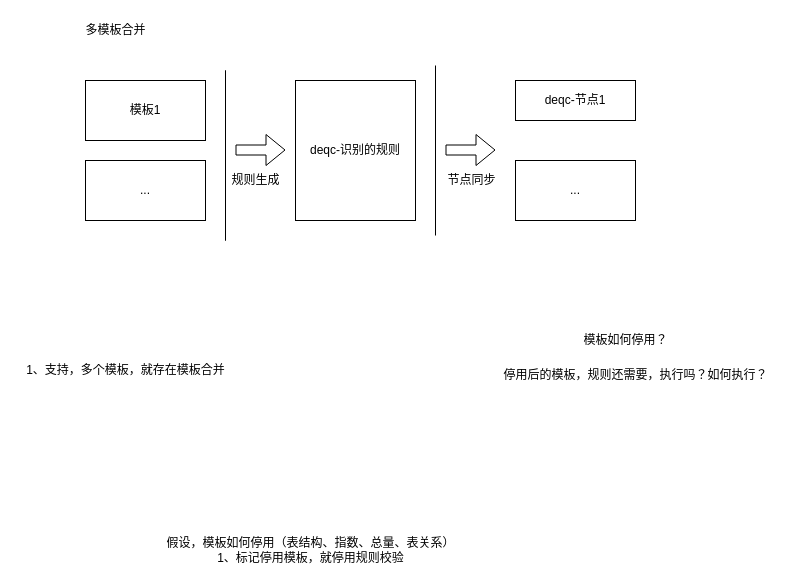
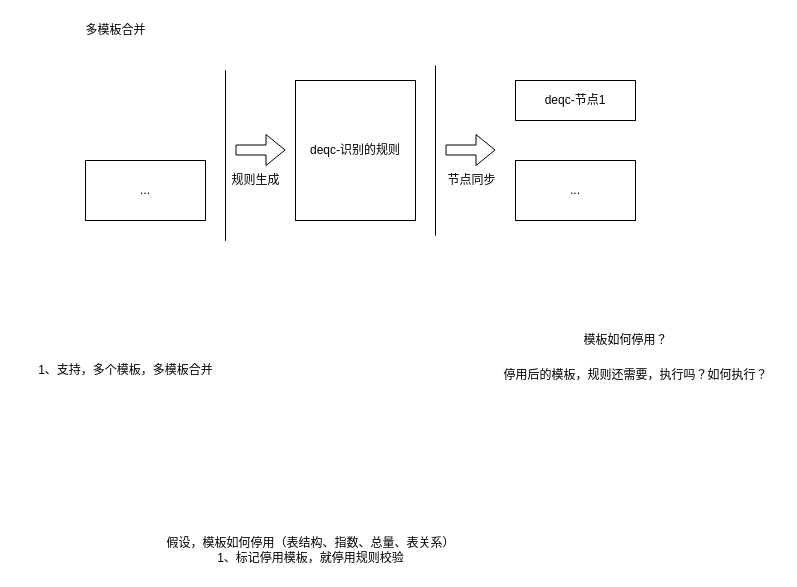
node "模板1": removed
node "1、支持，多个模板，就存在模板合并": label "1、支持，多个模板，就存在模板合并" -> "1、支持，多个模板，多模板合并"
